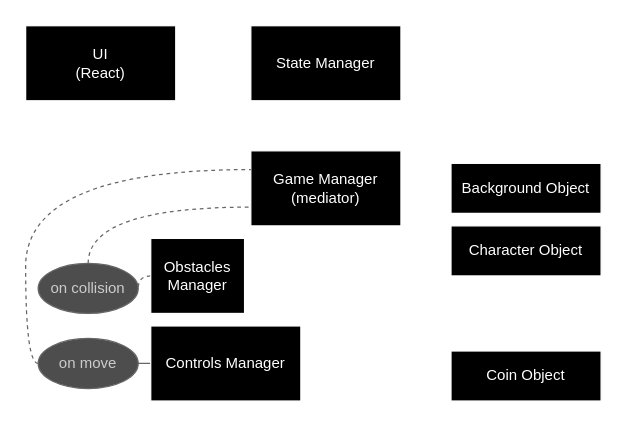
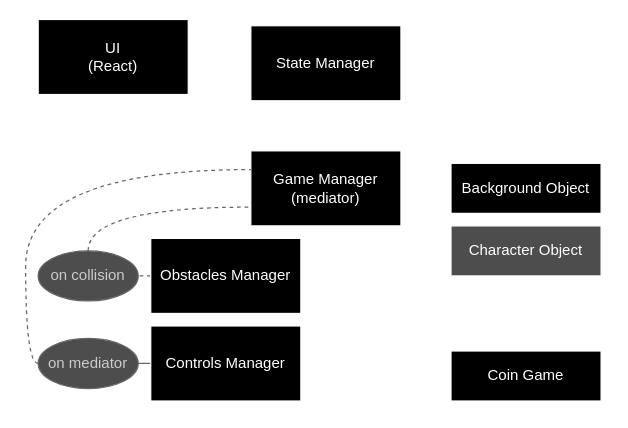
node "UI (React)": moved (101, 63) -> (113, 57)
node "Character Object": fillcolor #000000 -> #4d4d4d
node "Obstacles Manager": size 94x75 -> 150x75
node "on collision": moved (88, 288) -> (88, 276)
node "on move": label "on move" -> "on mediator"
node "Coin Object": label "Coin Object" -> "Coin Game"
